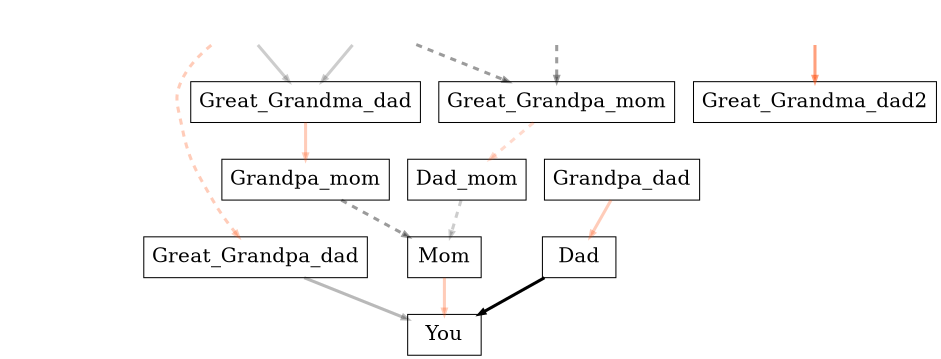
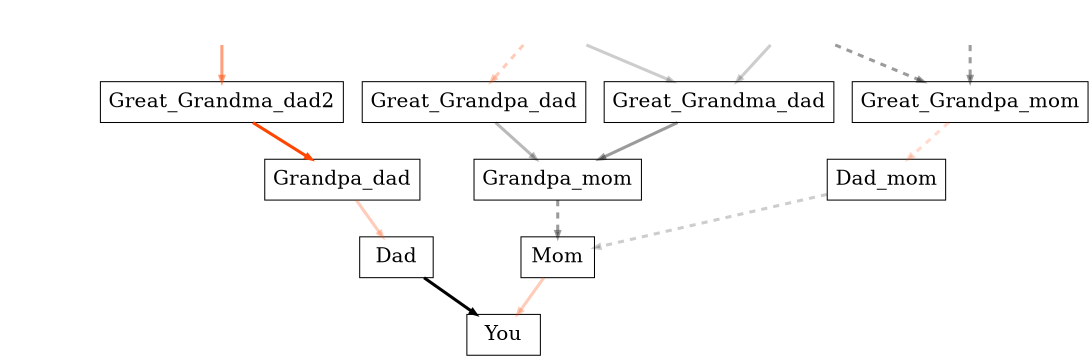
edge "Great_Grandma_dad" -> "Grandpa_mom": color #ff450046 -> #00000064
edge "Great_Grandma_dad2" -> "Grandpa_dad": added
edge "Great_Grandpa_dad" -> "You": now "Great_Grandpa_dad" -> "Grandpa_mom"
